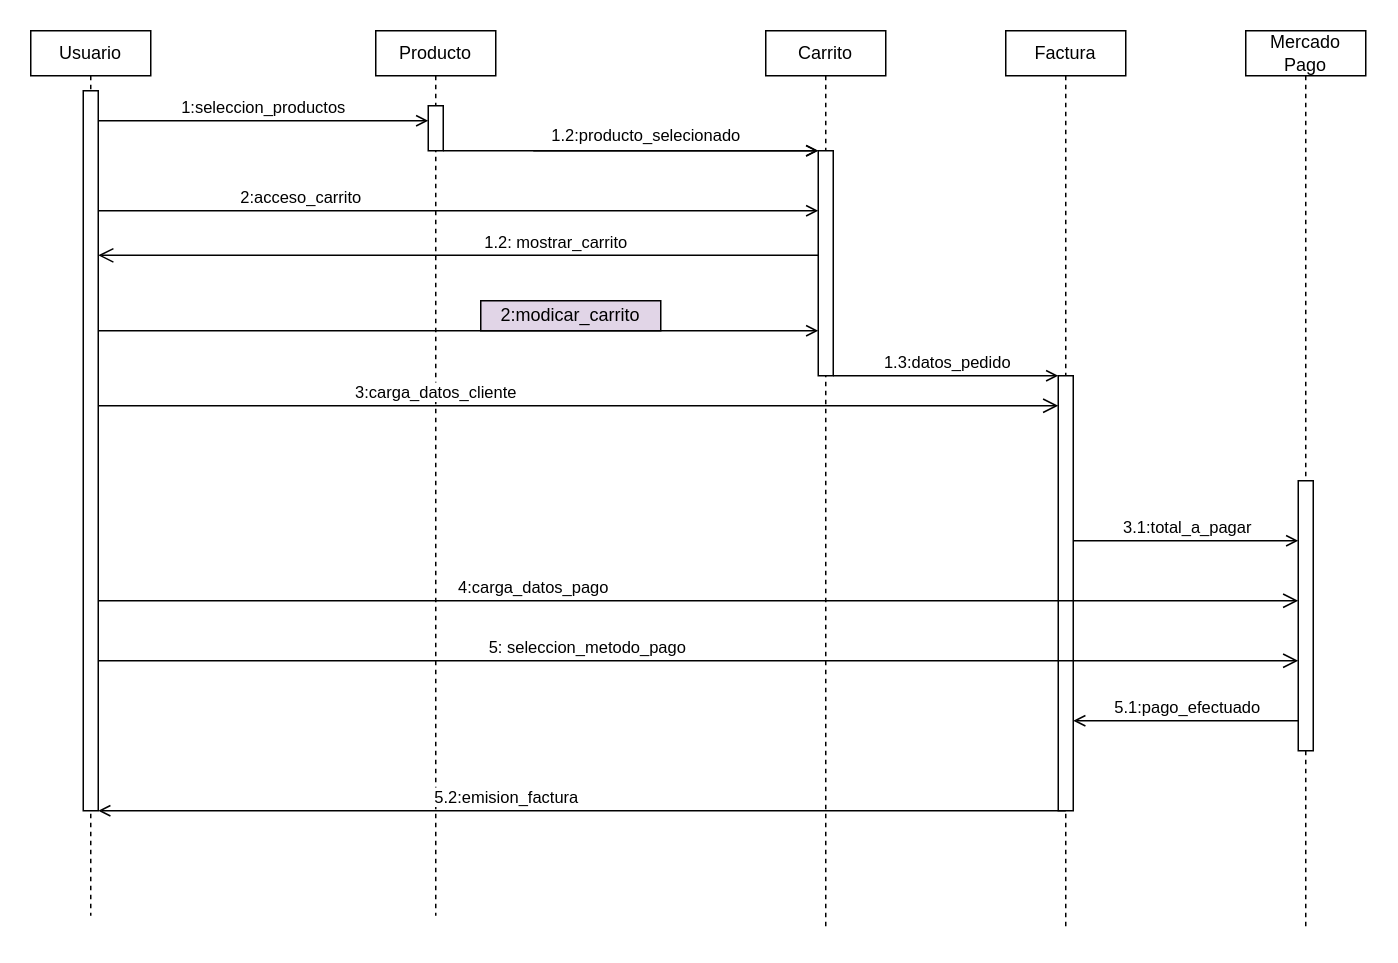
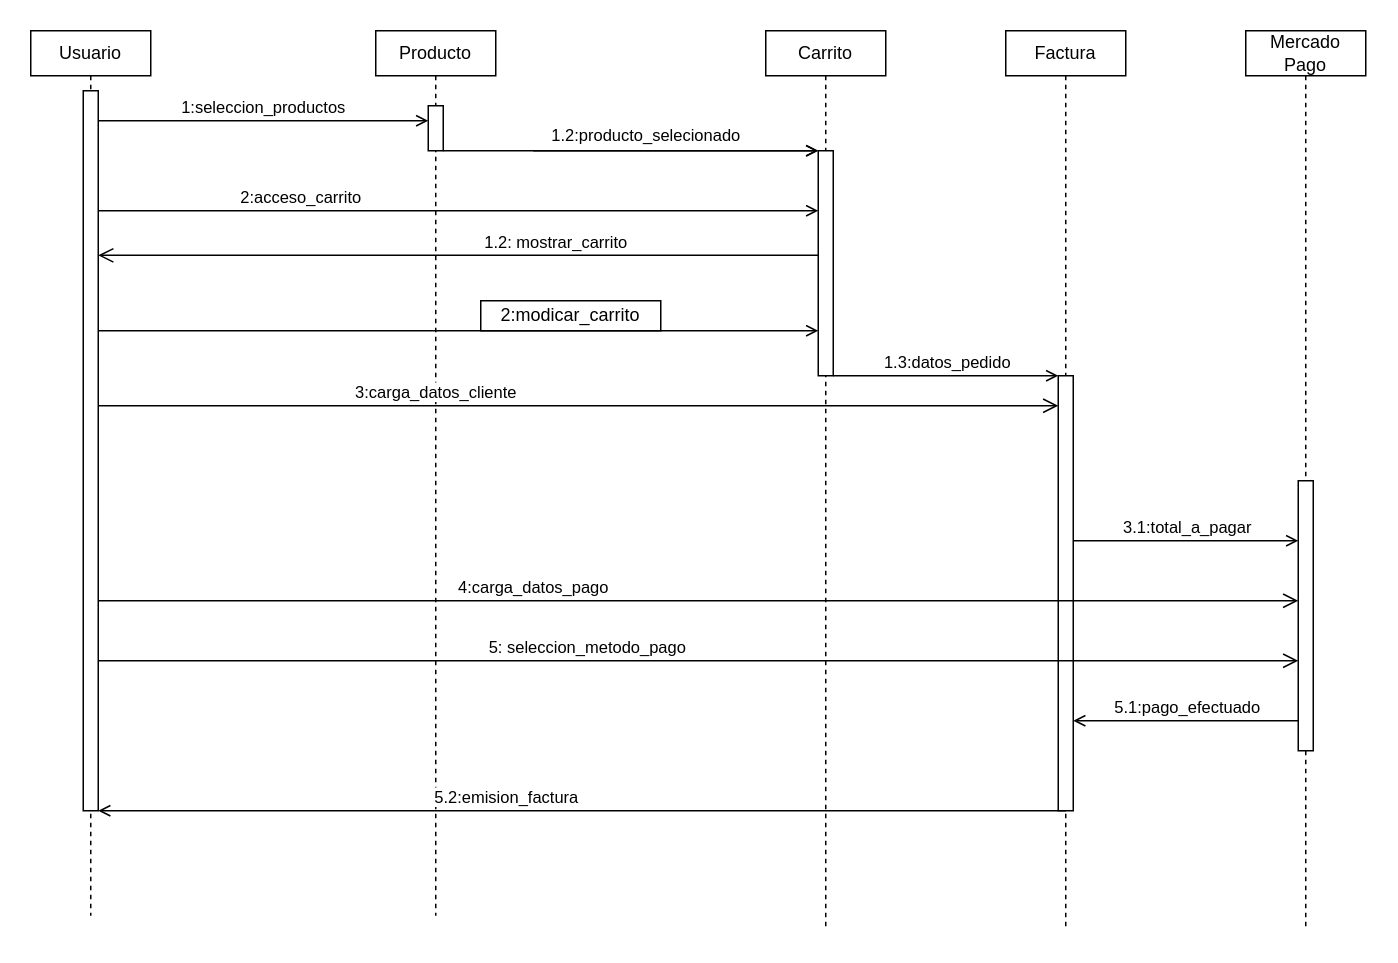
node "2:modicar_carrito": fillcolor #e1d5e7 -> #ffffff
